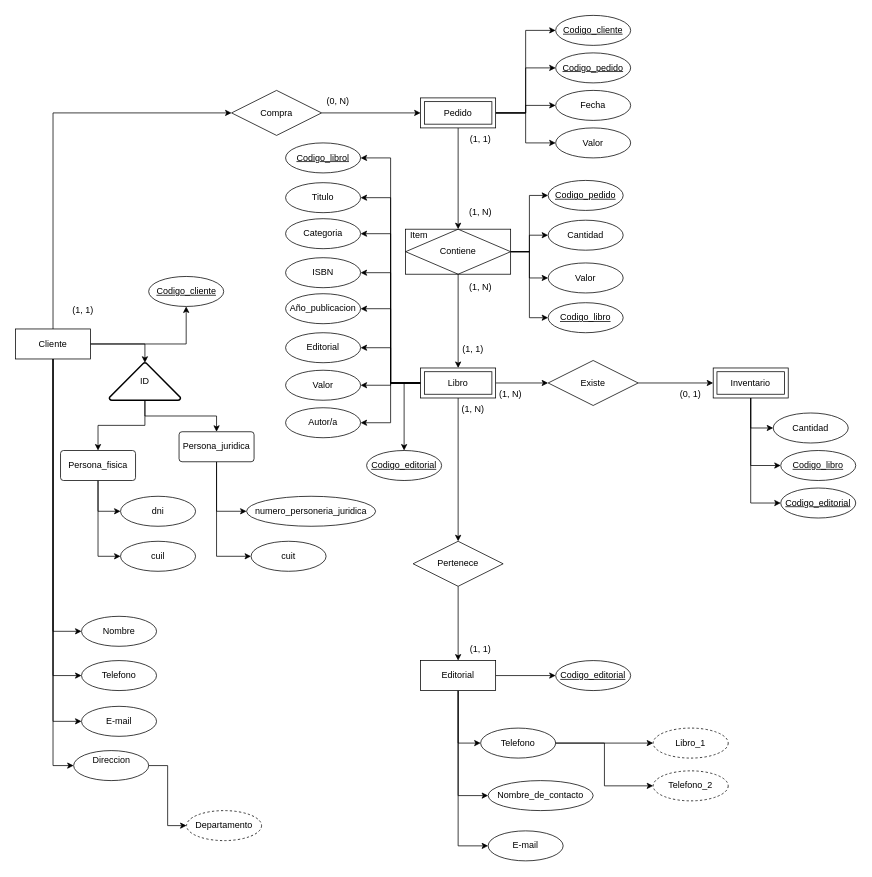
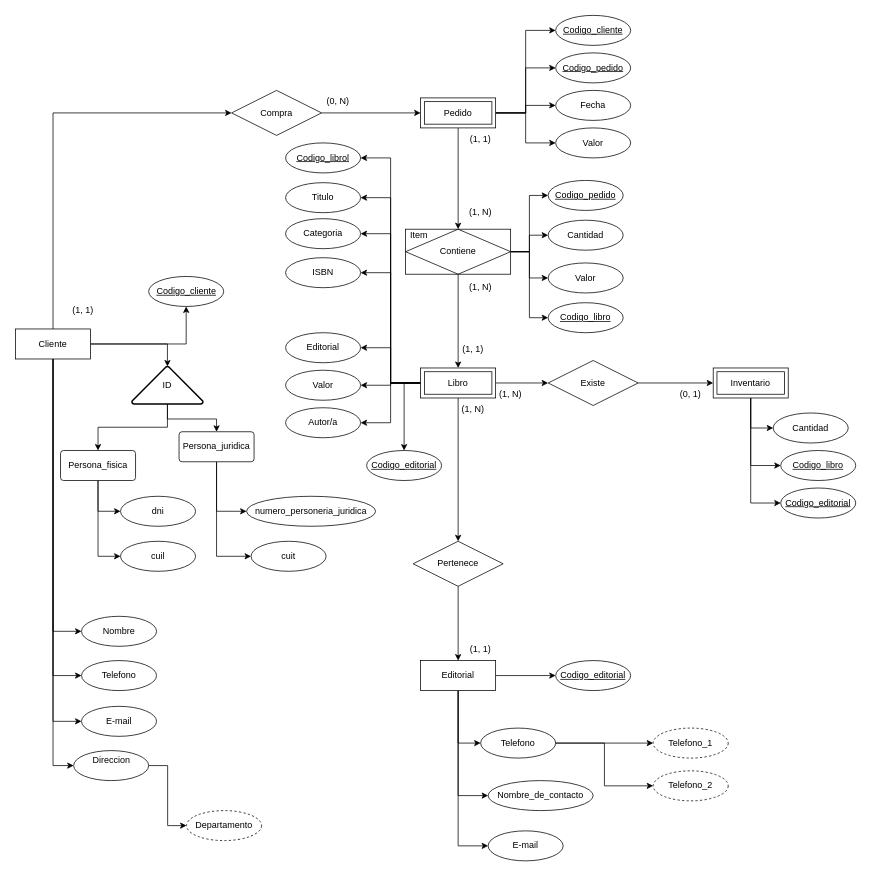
node "Año_publicacion": removed
edge "Libro" -> "Año_publicacion": removed
node "ID": moved (145, 381) -> (167, 385)
node "Libro_1": label "Libro_1" -> "Telefono_1"
